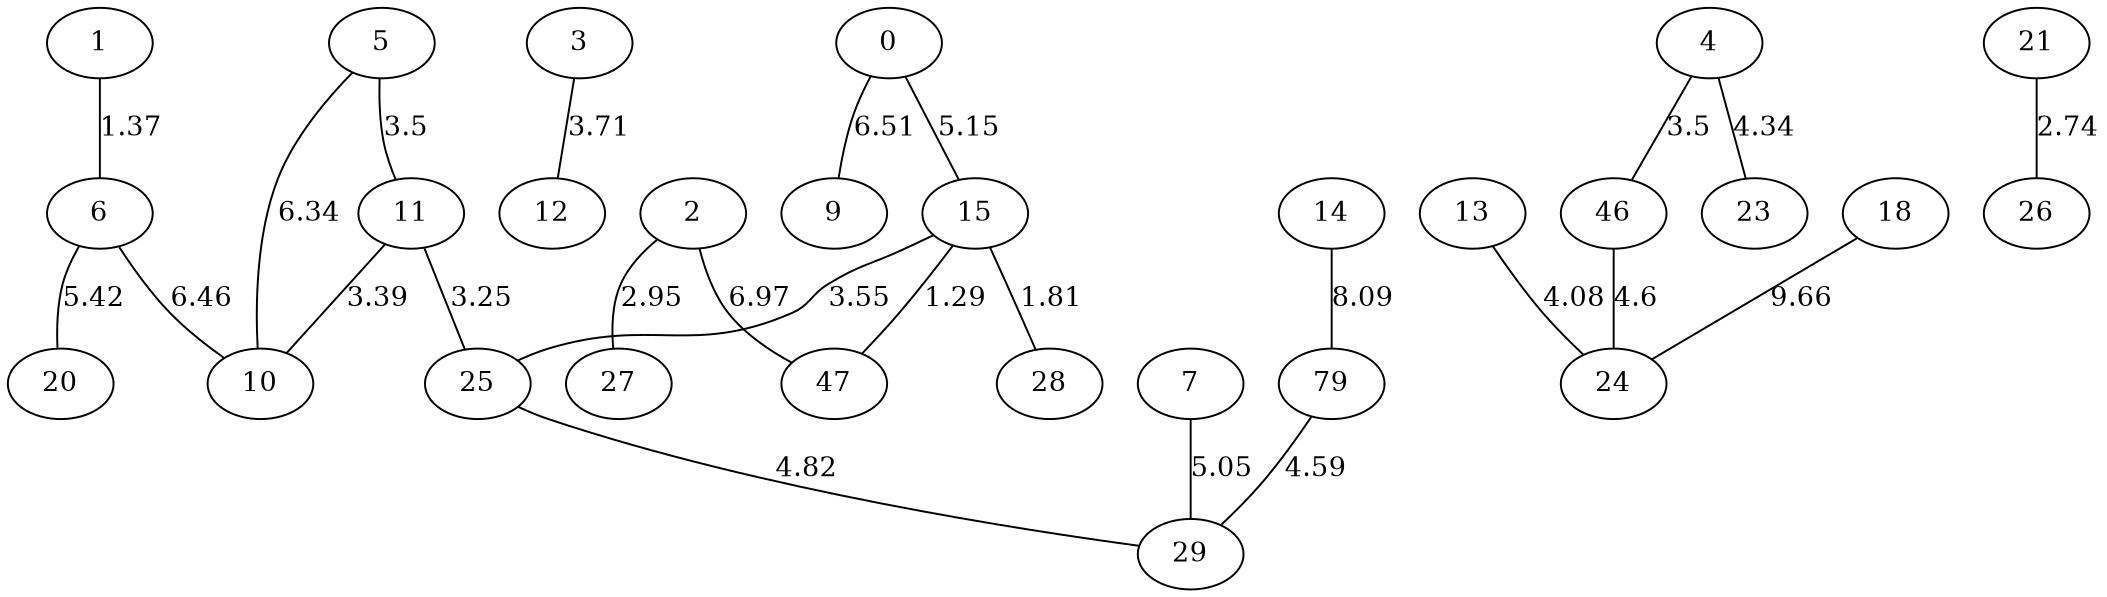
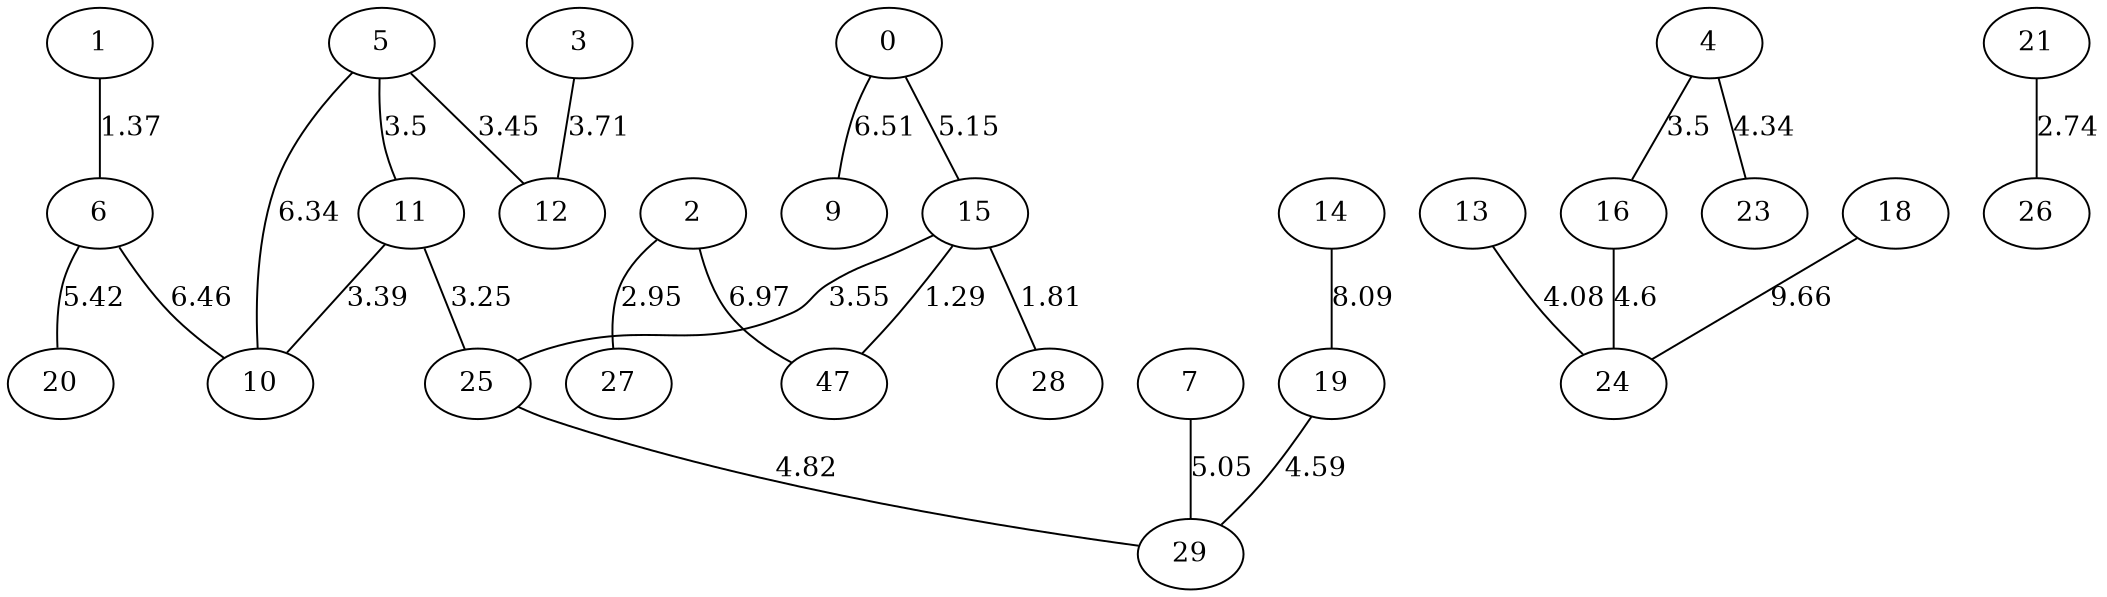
edge "5" -- "12": added, label "3.45"
node "46": label "46" -> "16"
node "79": label "79" -> "19"
